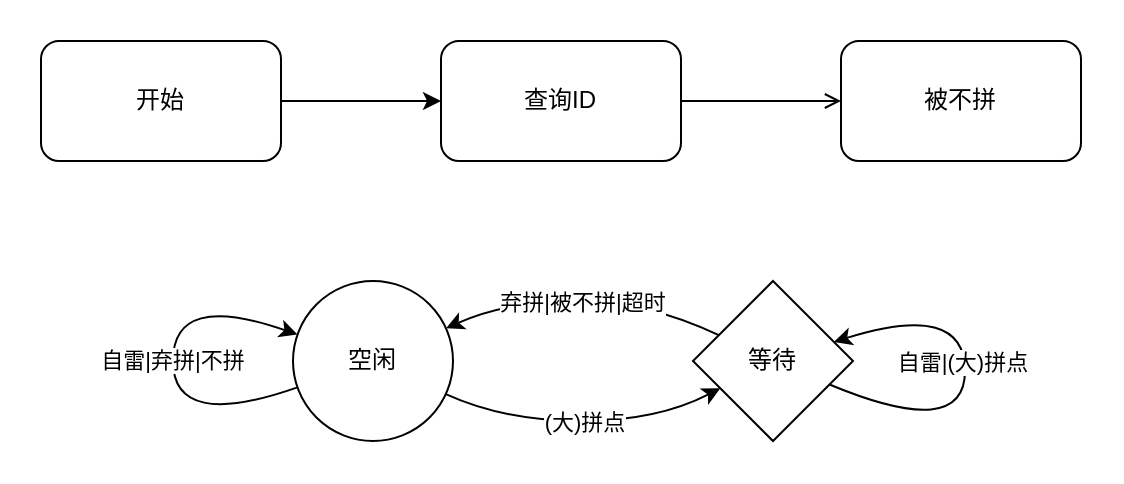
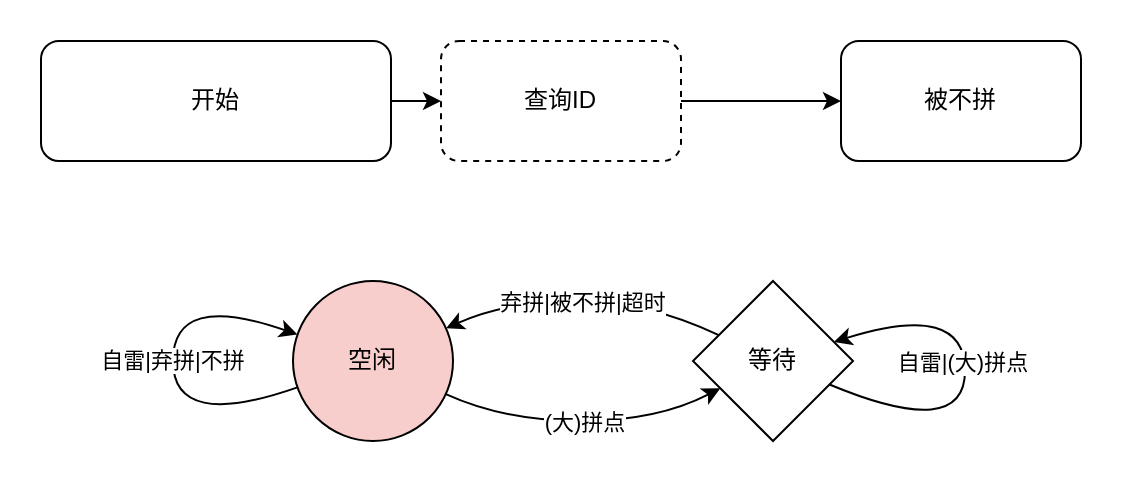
node "开始": size 240x120 -> 350x120
node "查询ID": style solid -> dashed
edge "查询ID" -> "被不拼": arrowhead open -> classic
node "空闲": fillcolor #ffffff -> #f8cecc
